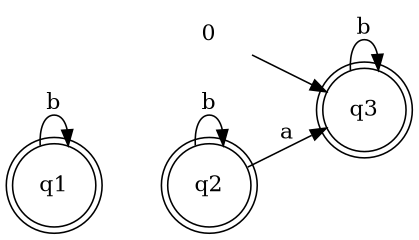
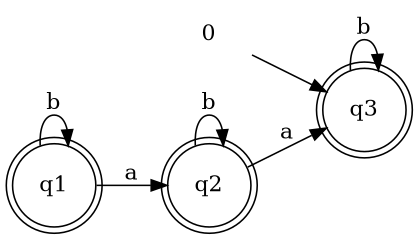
edge "q1" -> "q2": added, label "a"
